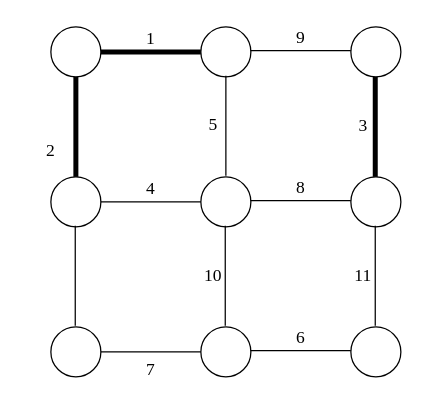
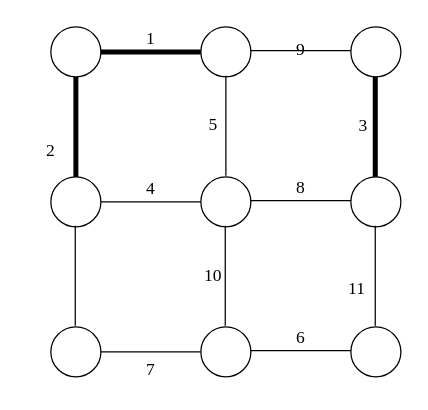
node "9": moved (301, 38) -> (301, 51)
node "11": moved (363, 277) -> (357, 289)
